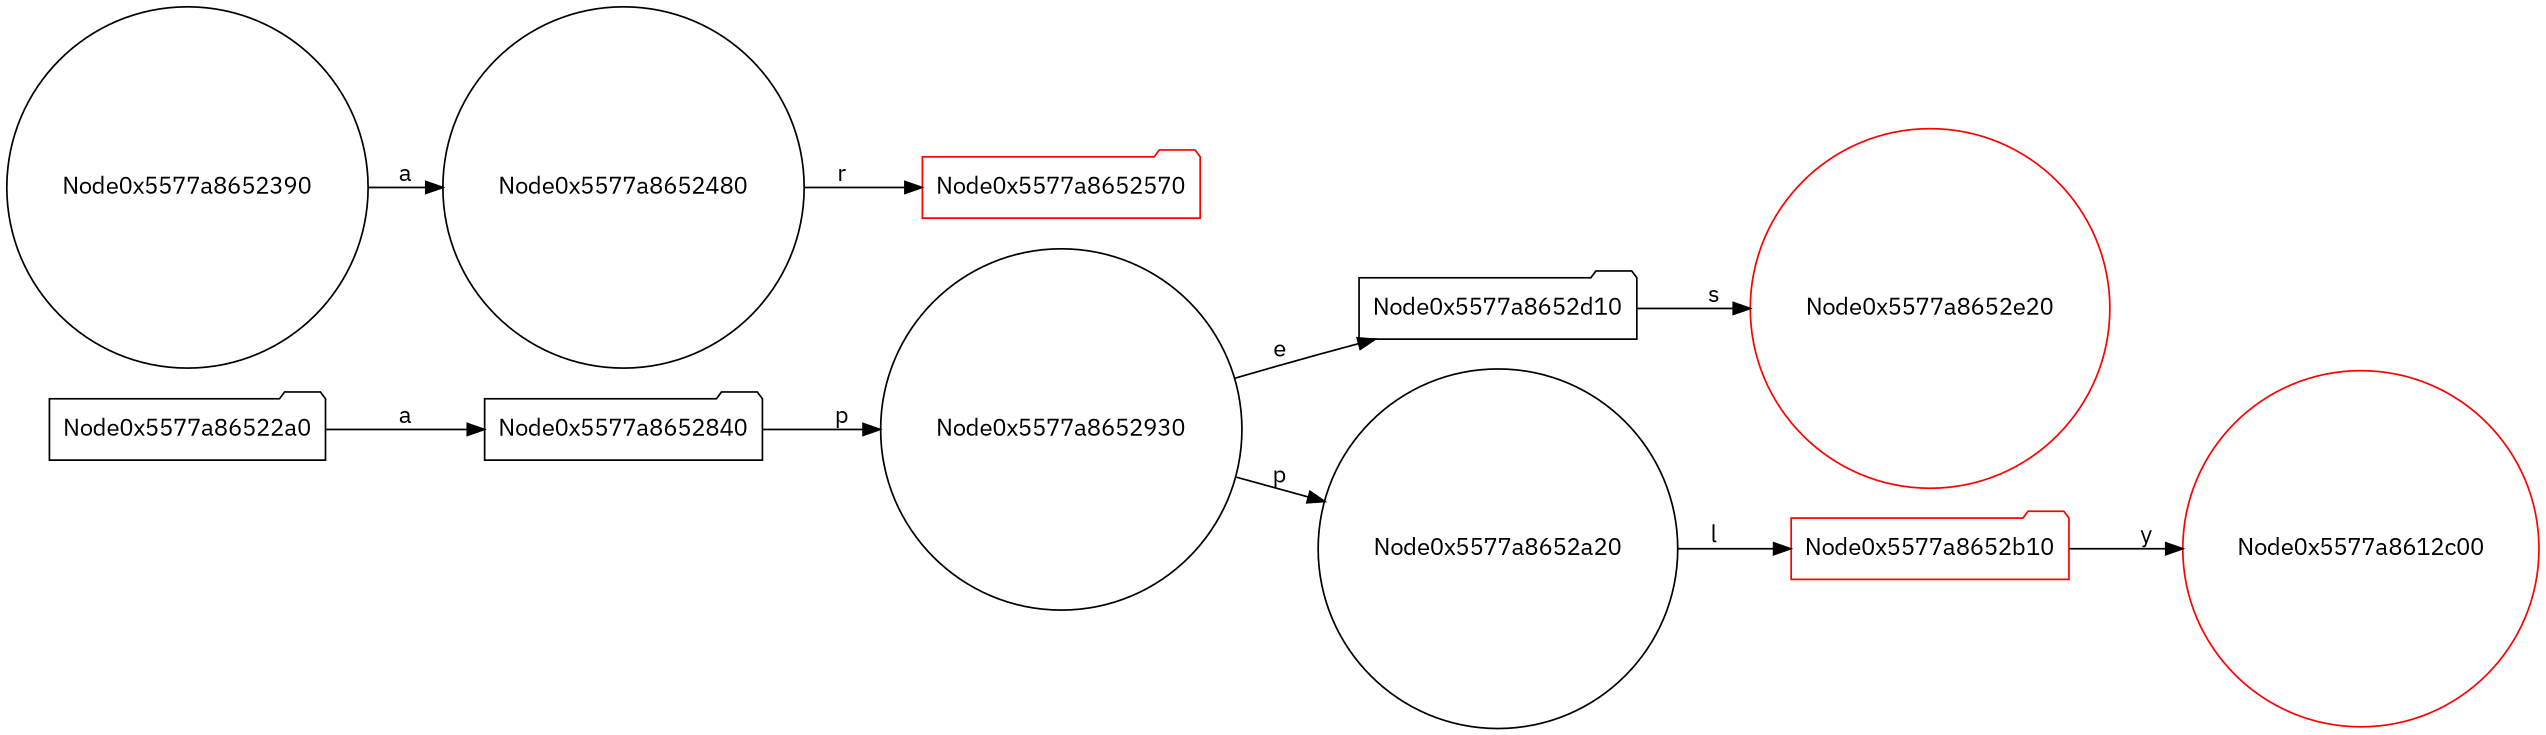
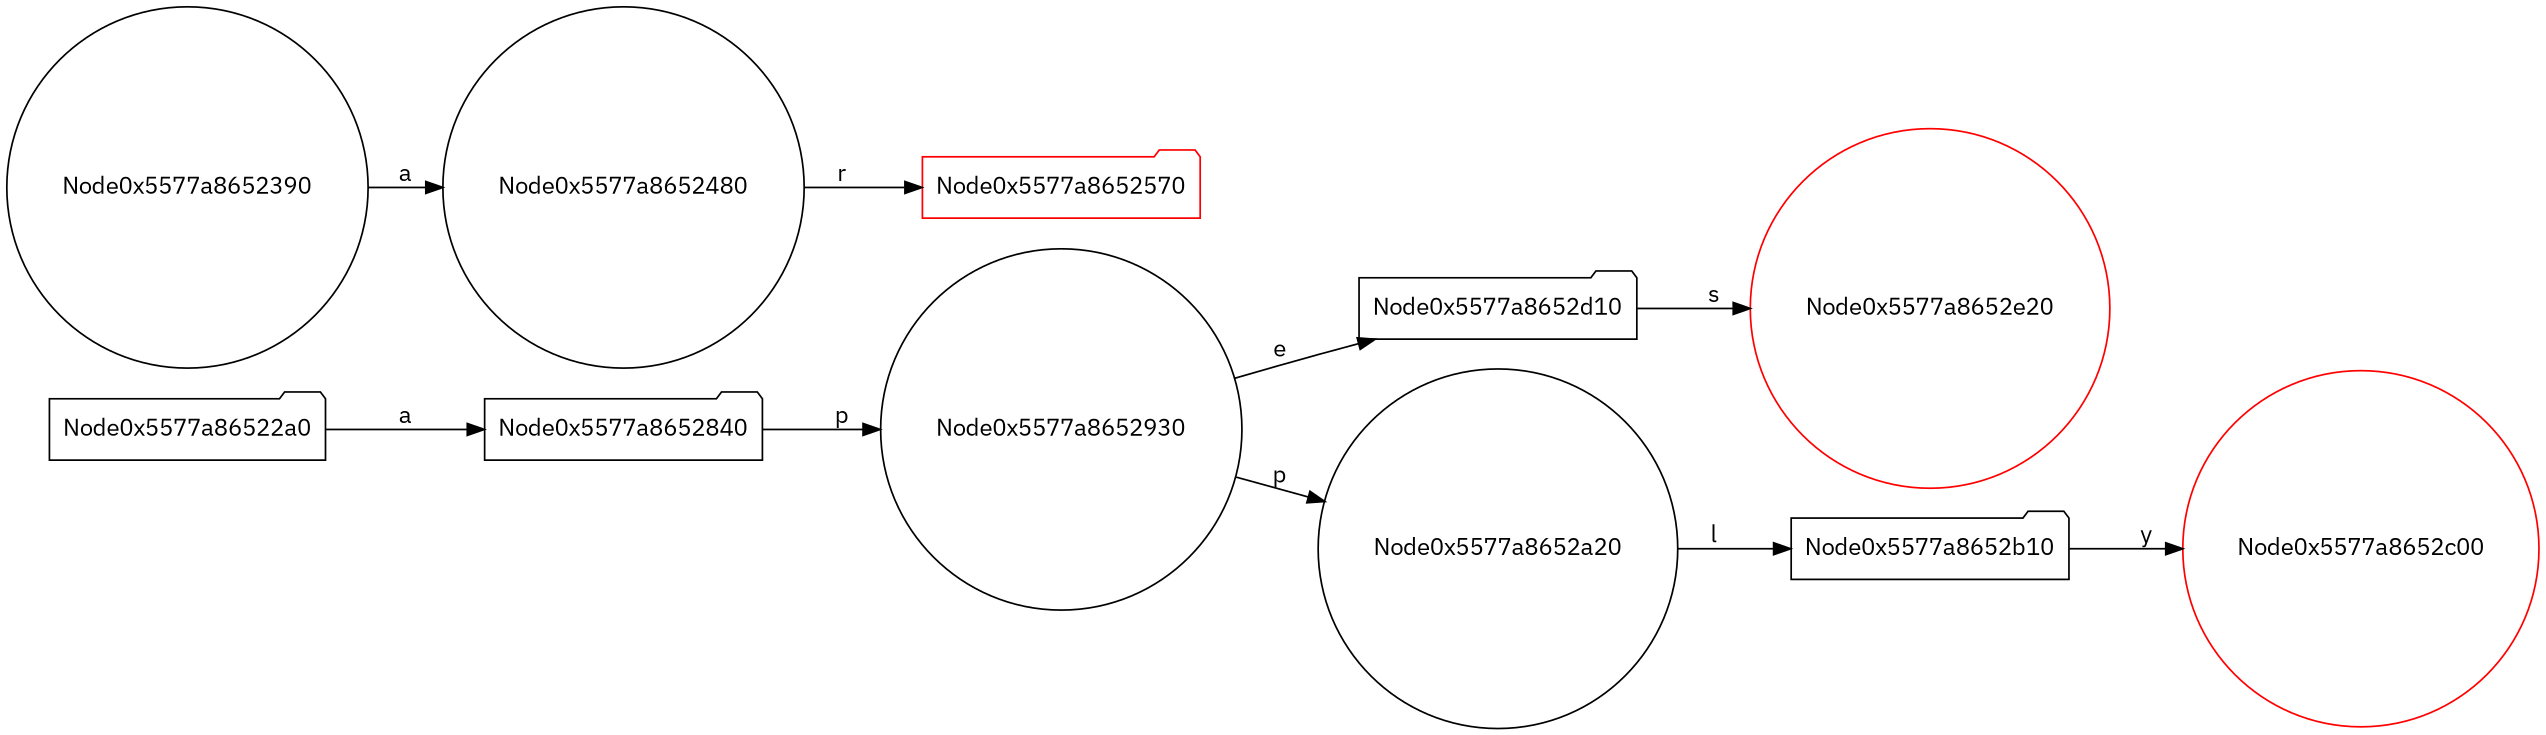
node "Node0x5577a8652b10": color red -> black
node "Node0x5577a8612c00": label "Node0x5577a8612c00" -> "Node0x5577a8652c00"
